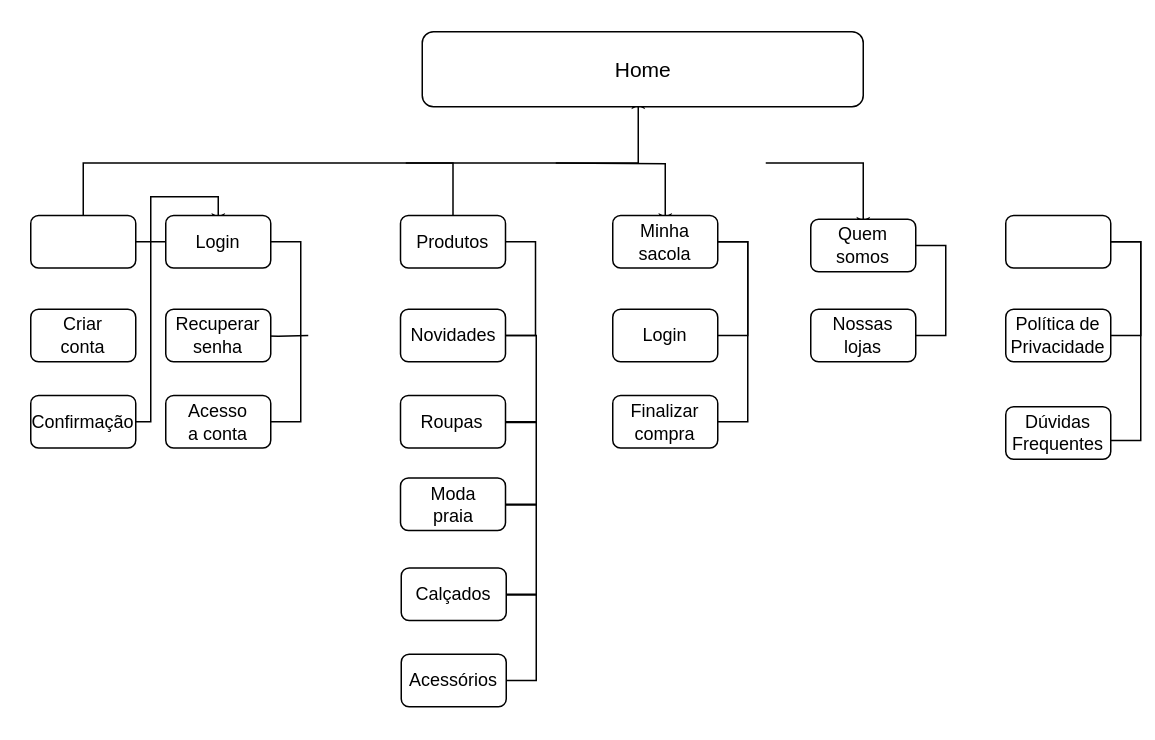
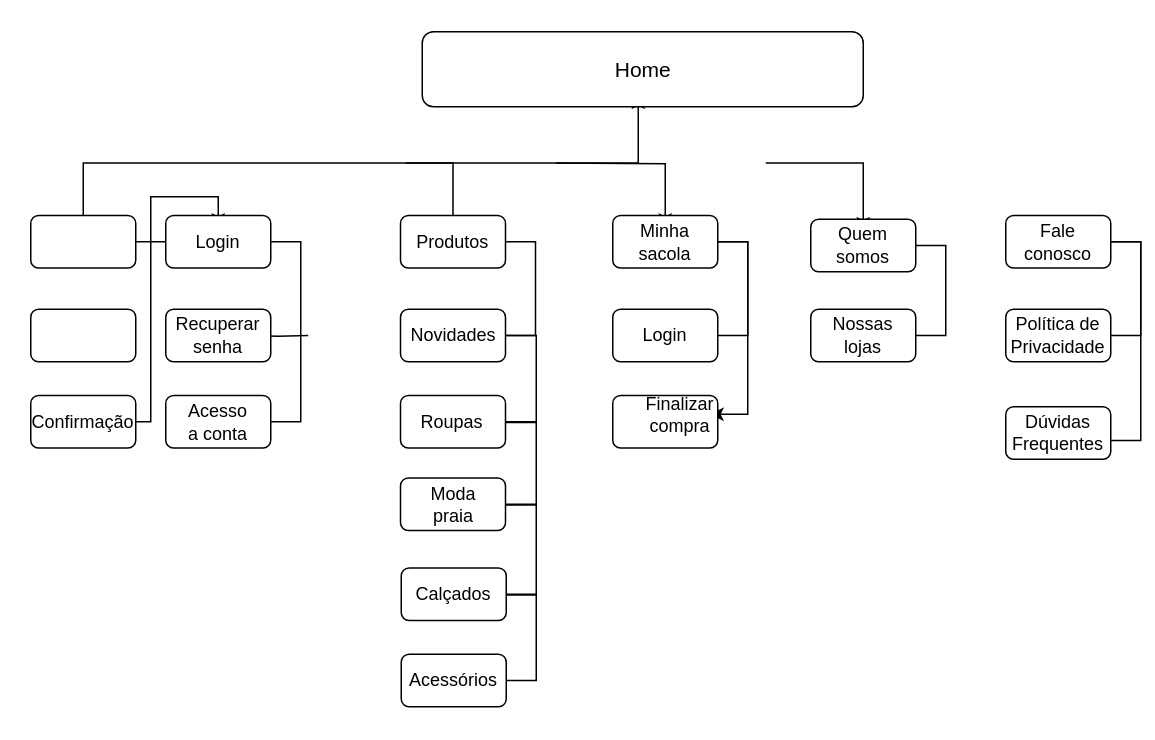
node "Fale conosco": added
node "Criar conta": removed
node "Finalizar compra": moved (665, 422) -> (680, 414)
